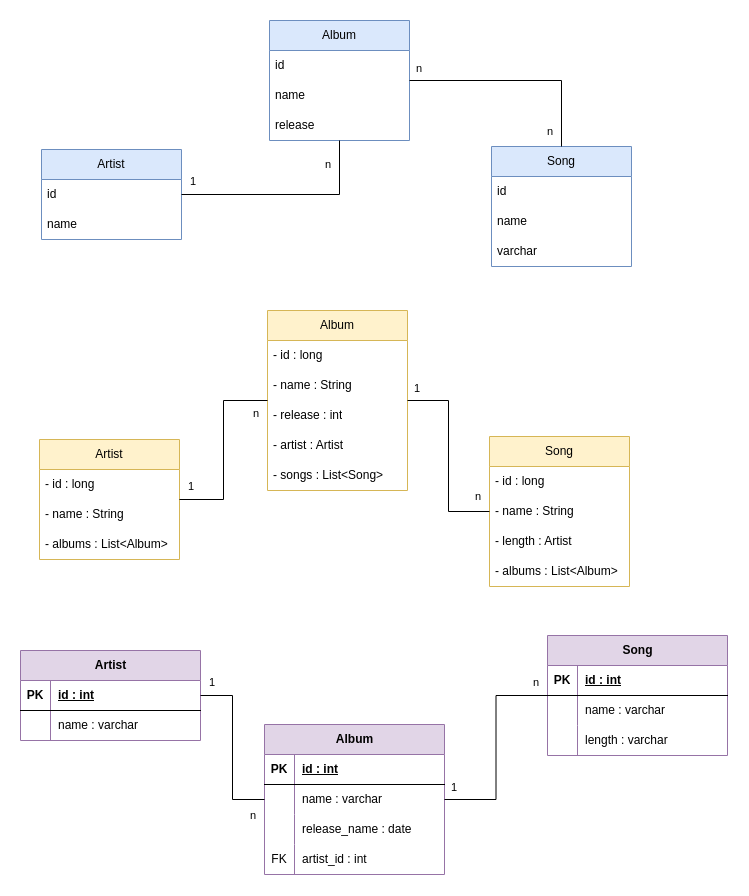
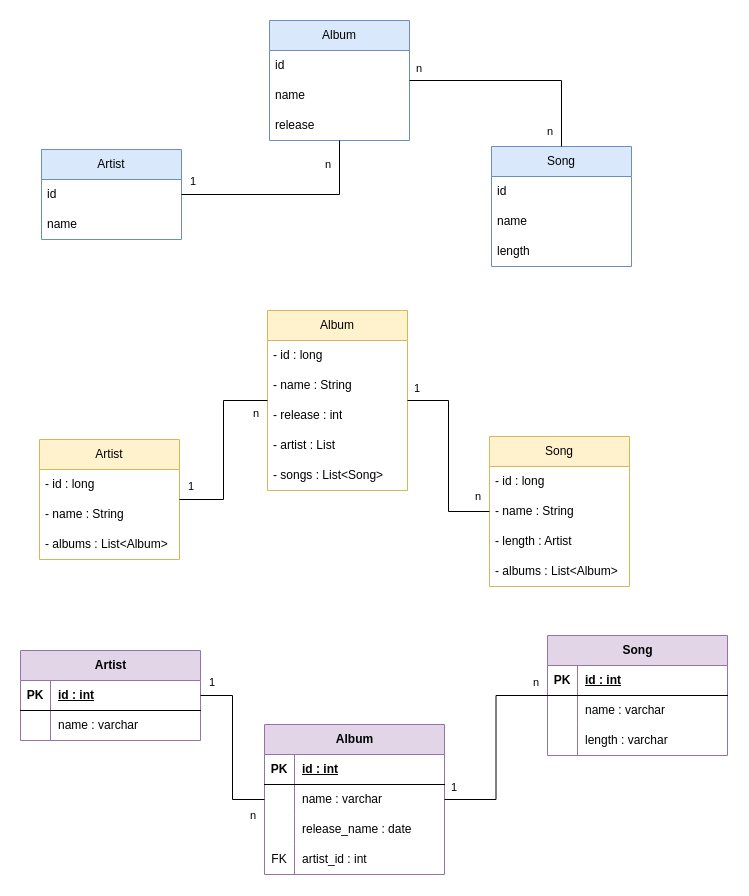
node "varchar": label "varchar" -> "length"
node "- artist : Artist": label "- artist : Artist" -> "- artist : List"
